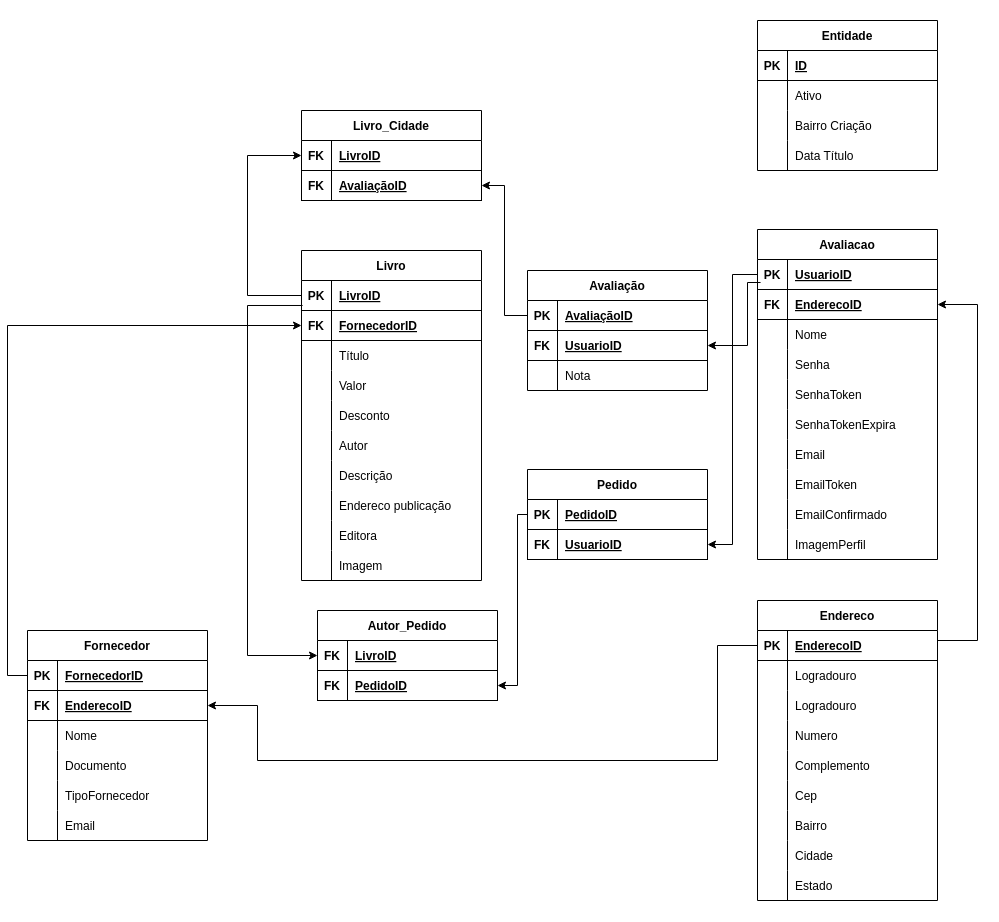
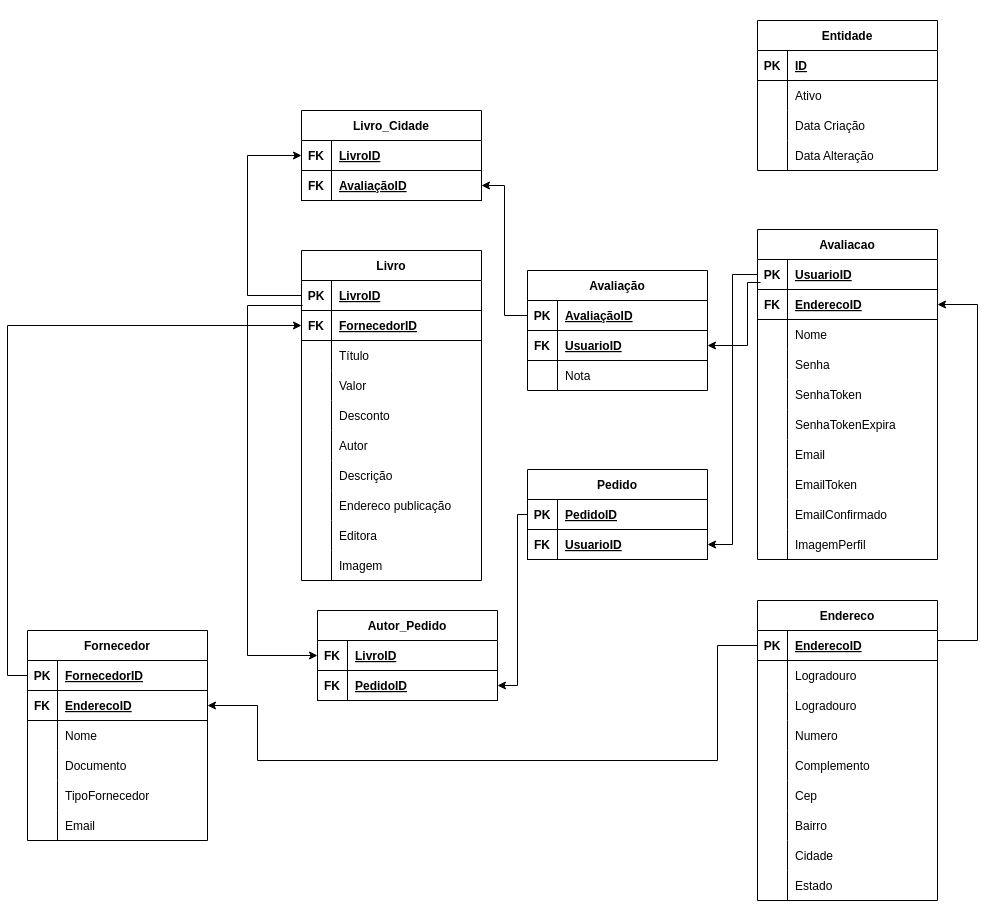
node "Bairro Criação": label "Bairro Criação" -> "Data Criação"
node "Data Título": label "Data Título" -> "Data Alteração"
